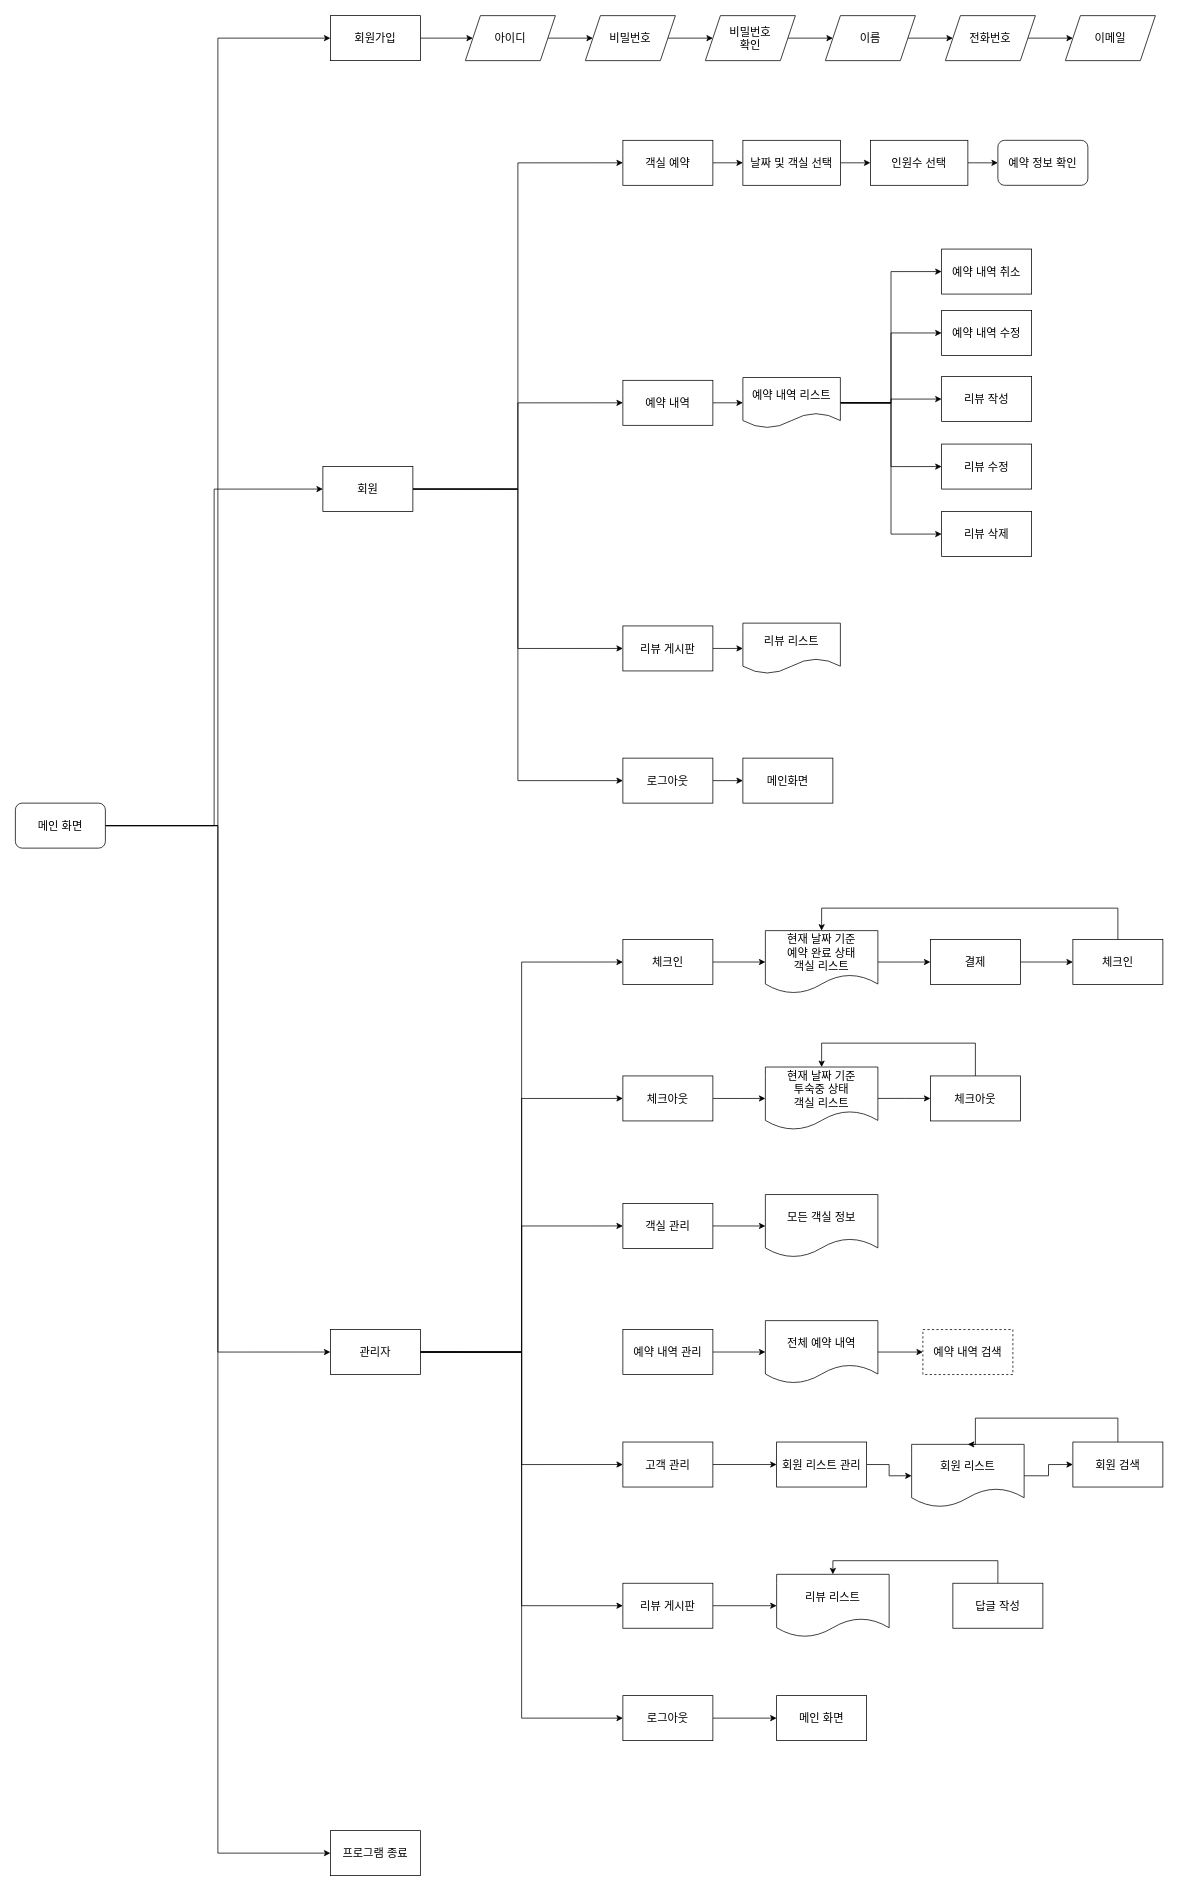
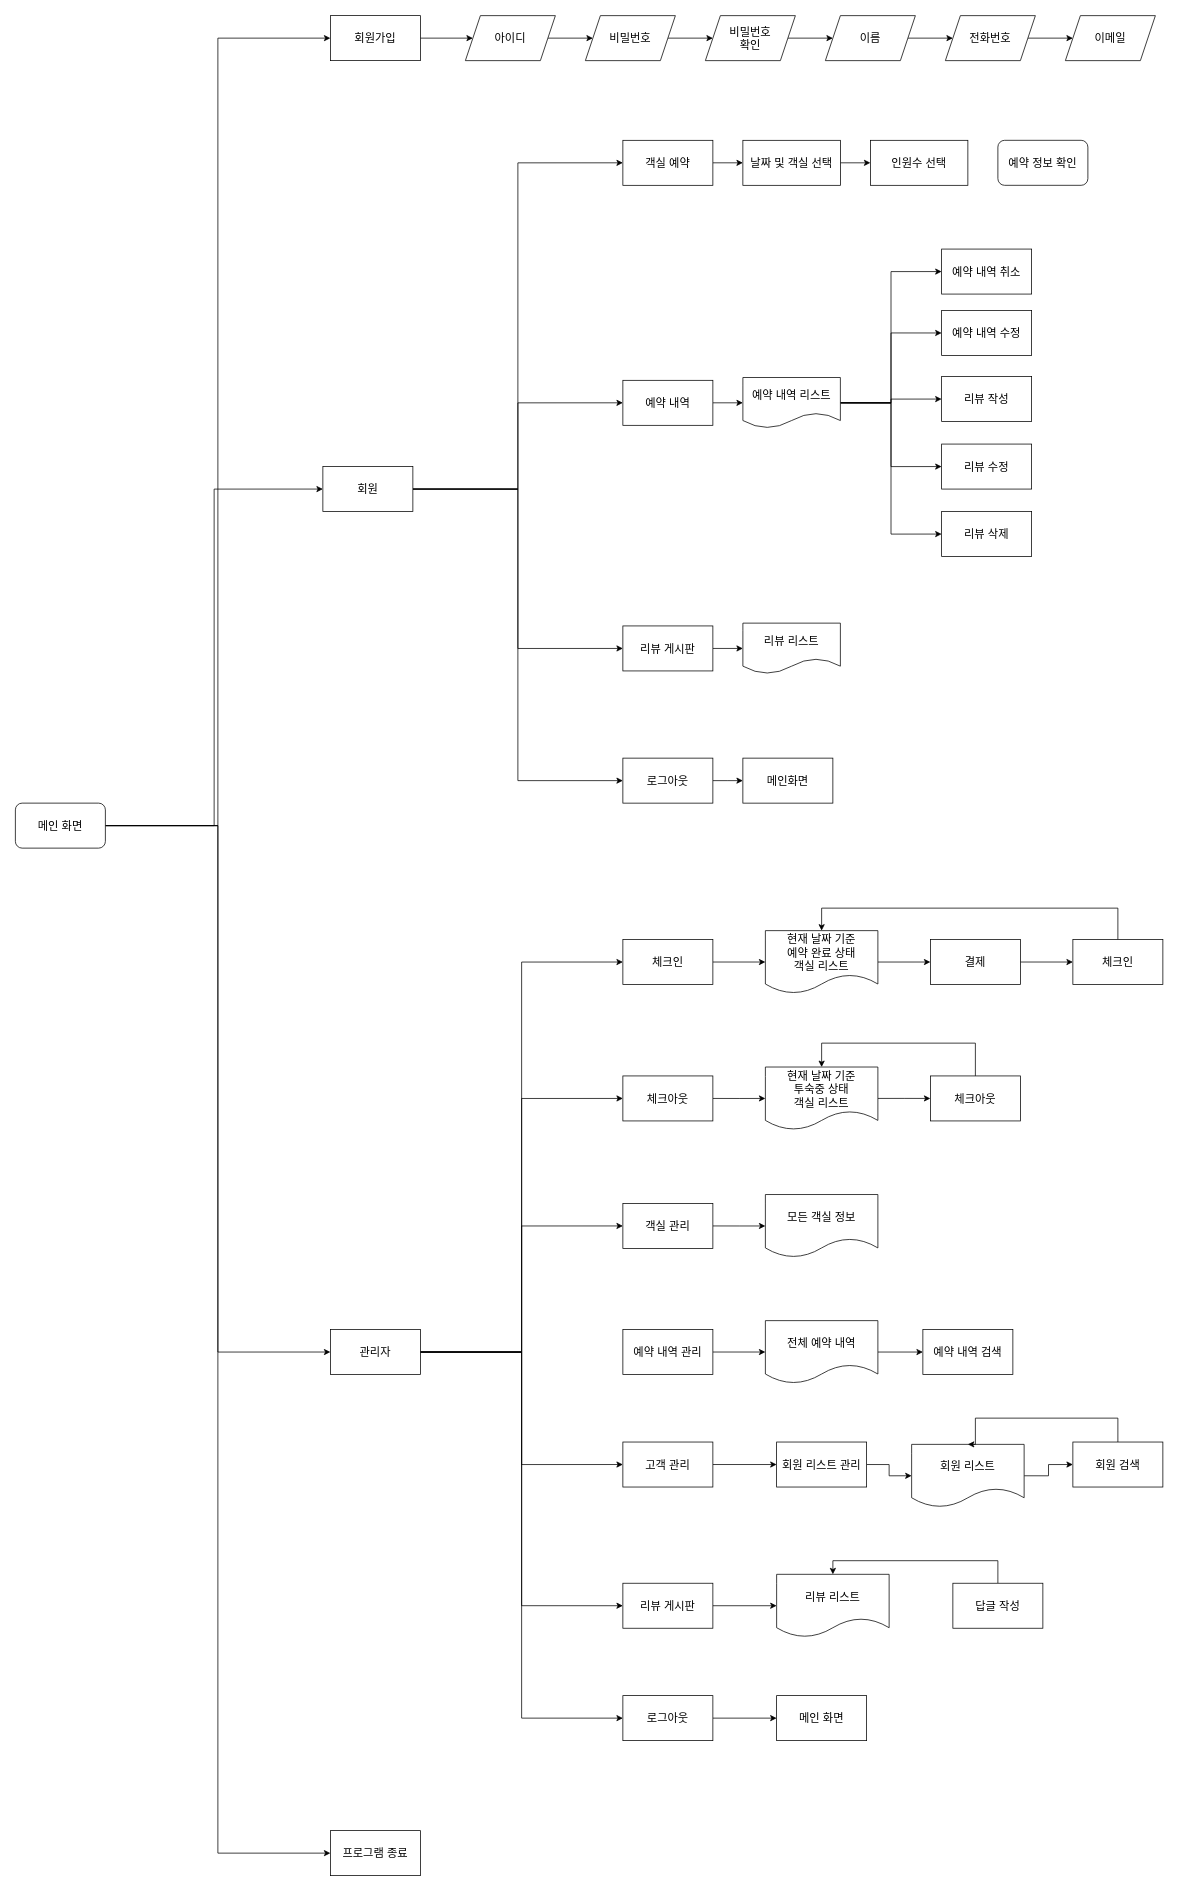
edge "인원수 선택" -> "예약 정보 확인": removed
node "예약 내역 검색": style dashed -> solid
